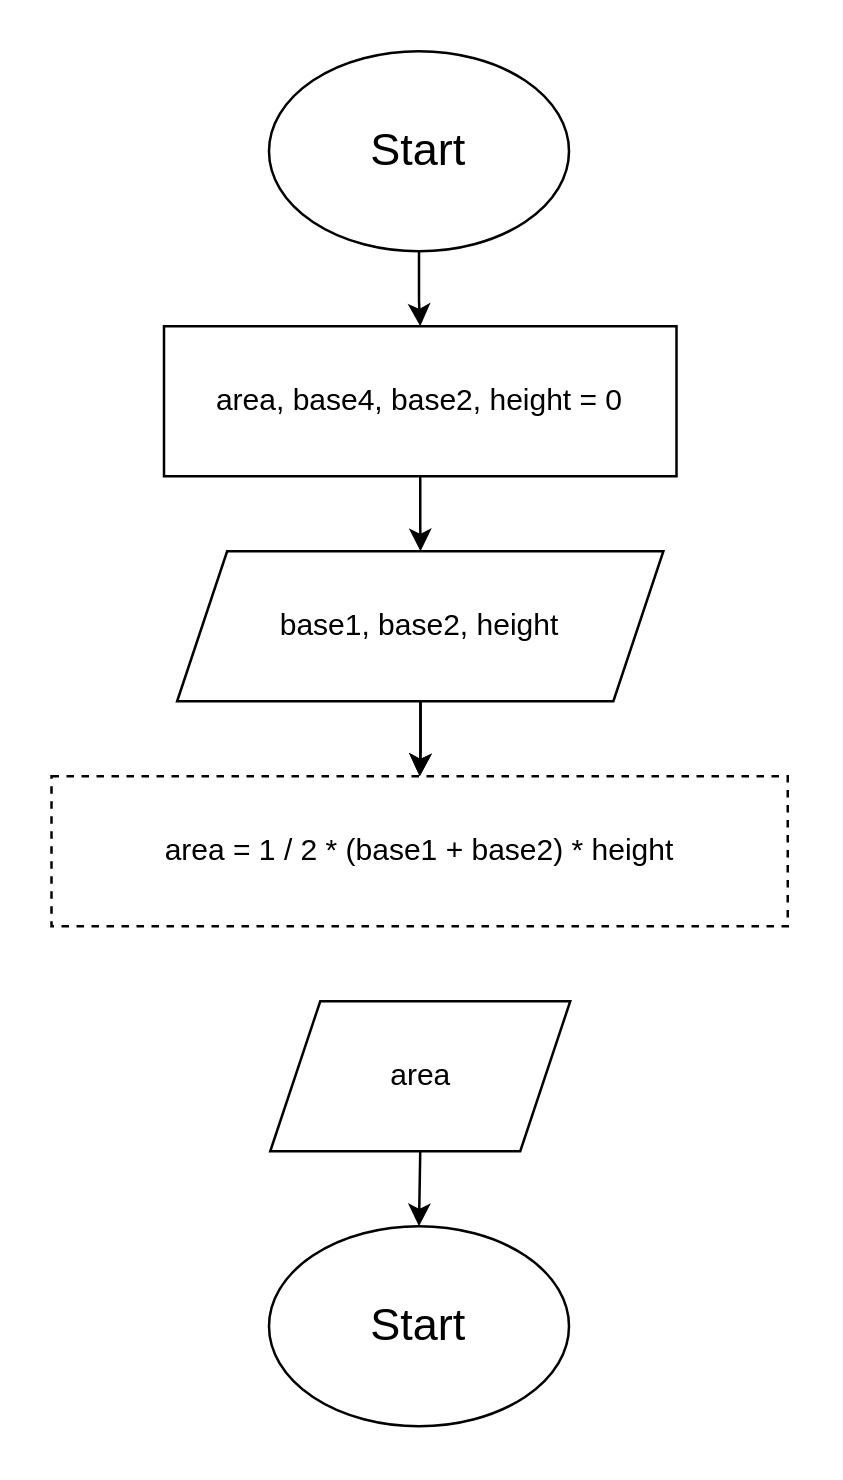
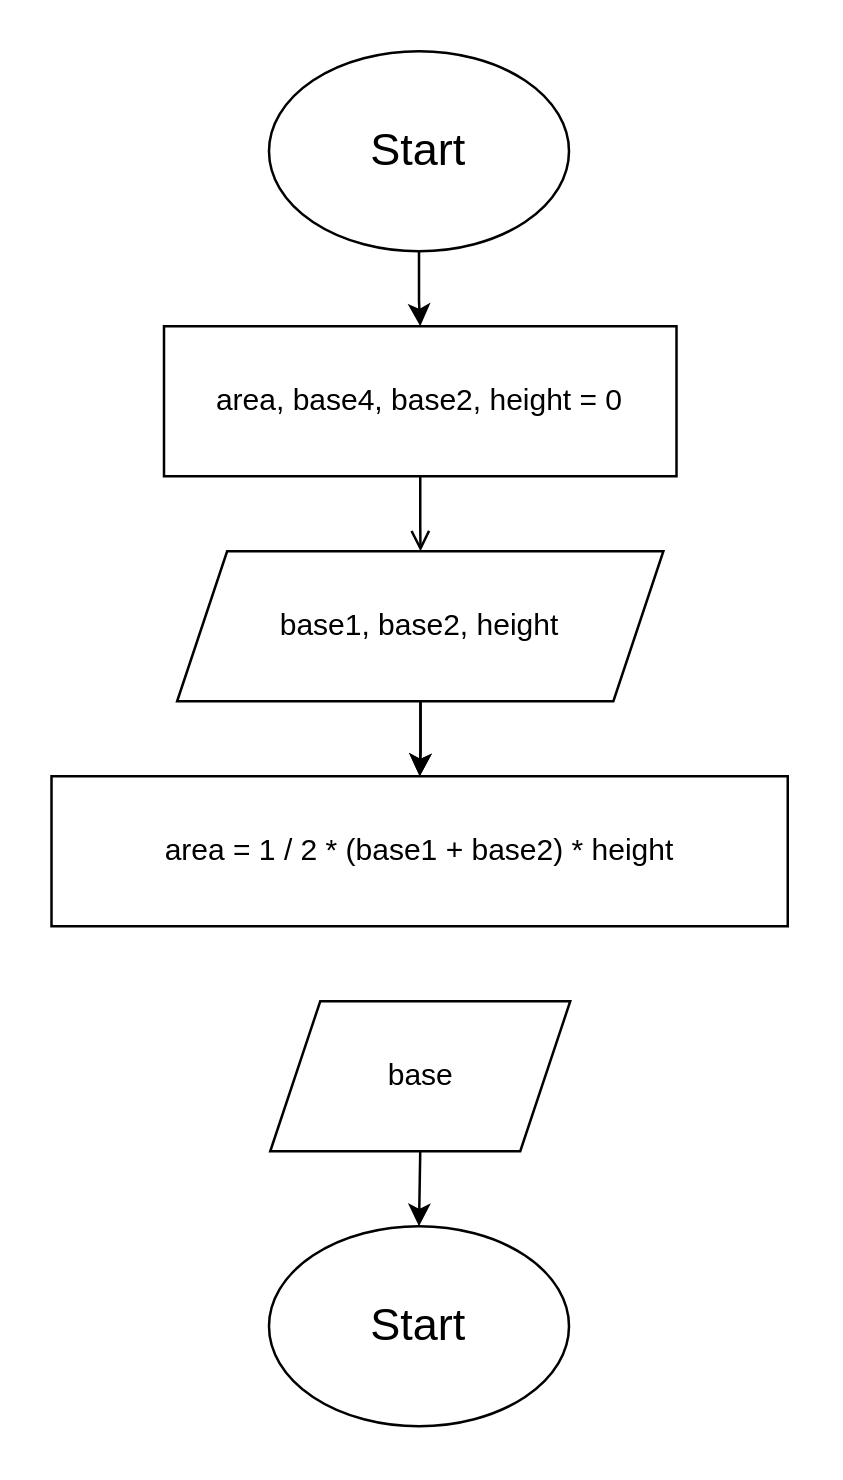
edge "area, base4, base2, height = 0" -> "base1, base2, height": arrowhead classic -> open
node "area = 1 / 2 * (base1 + base2) * height": style dashed -> solid
node "area": label "area" -> "base"
